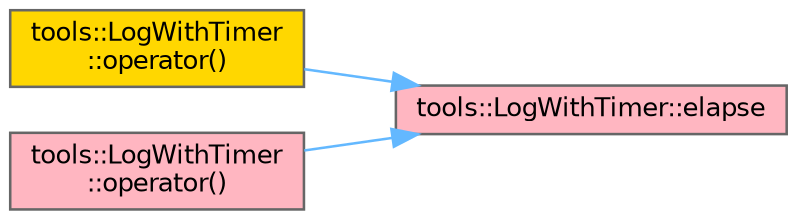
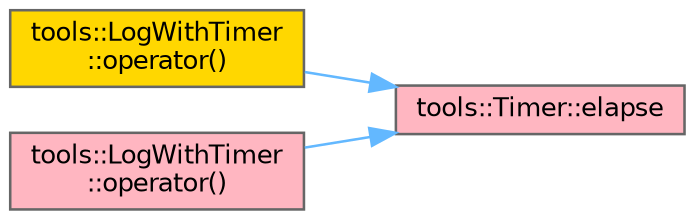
node "tools::LogWithTimer::elapse": label "tools::LogWithTimer::elapse" -> "tools::Timer::elapse"
